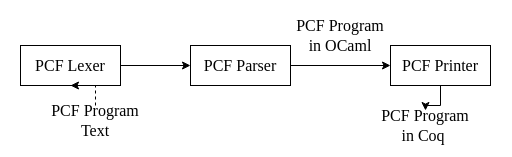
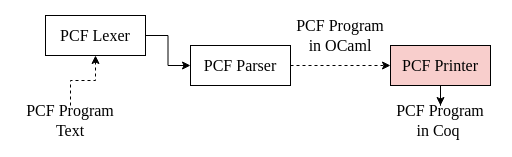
node "PCF Lexer": moved (71, 66) -> (96, 36)
edge "PCF Parser" -> "PCF Printer": style solid -> dashed
node "PCF Printer": fillcolor #ffffff -> #f8cecc
node "PCF Program Text": moved (96, 121) -> (71, 121)
node "PCF Program in Coq": moved (426, 126) -> (441, 121)
